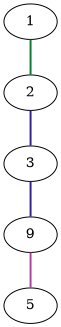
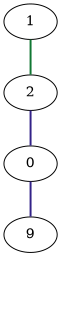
node "3": label "3" -> "0"
node "5": removed
